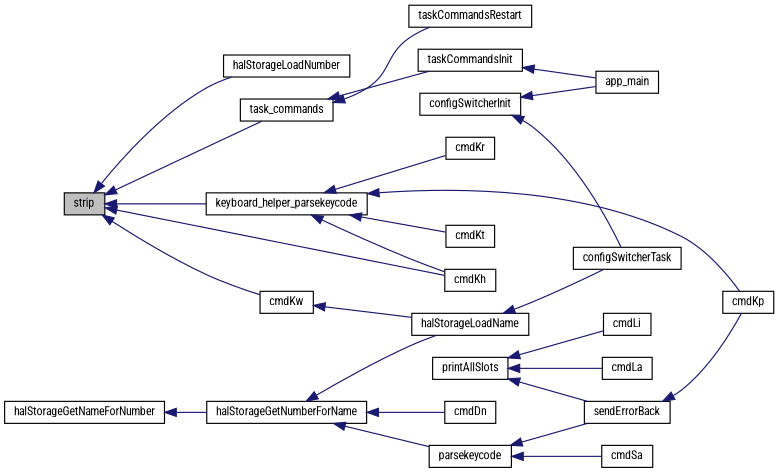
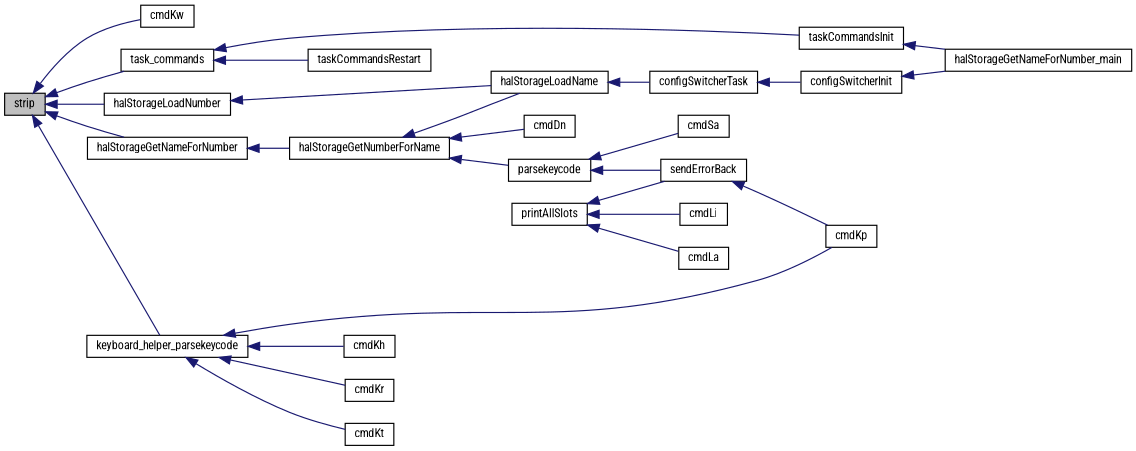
node "app_main": label "app_main" -> "halStorageGetNameForNumber_main"
edge "configSwitcherTask" -> "configSwitcherInit": reversed
edge "cmdKh" -> "strip": now "halStorageGetNameForNumber" -> "strip"
edge "halStorageLoadName" -> "cmdKw": now "halStorageLoadName" -> "halStorageLoadNumber"
